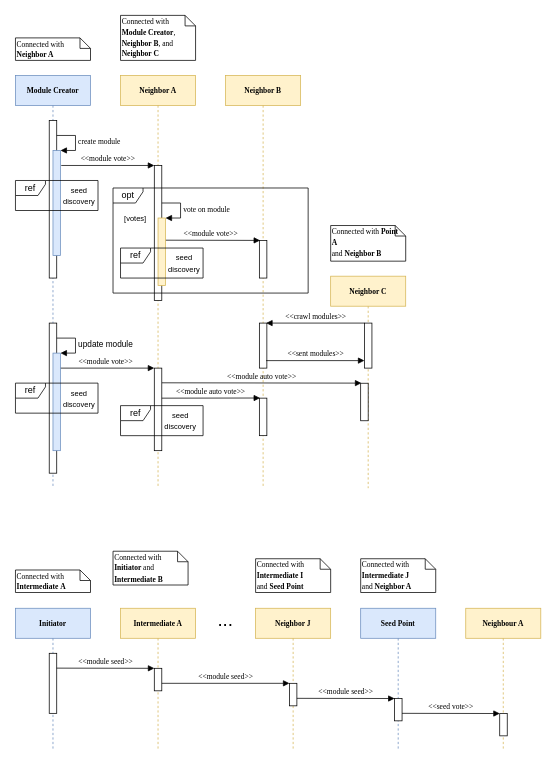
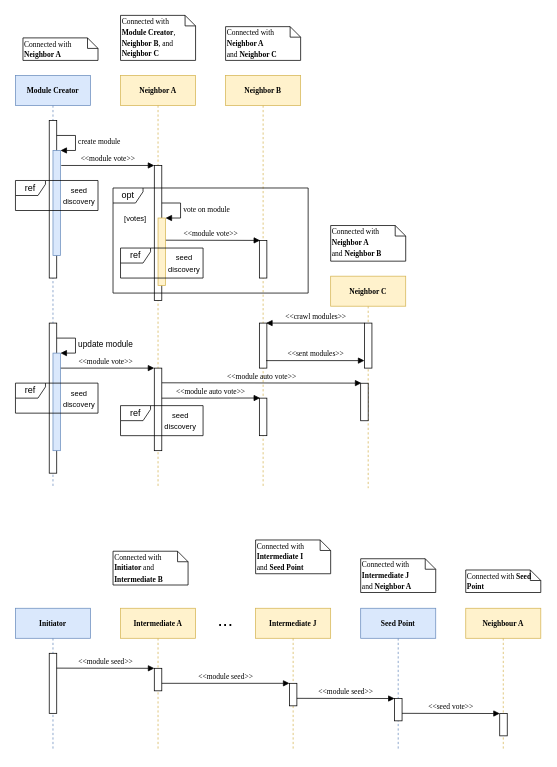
node "Connected with Neighbor A and Neighbor C": added
node "Connected with Neighbor A": moved (53, 49) -> (60, 49)
node "Connected with Point A and Neighbor B": label "Connected with Point A and Neighbor B" -> "Connected with Neighbor A and Neighbor B"
node "Connected with Intermediate I and Seed Point": moved (293, 575) -> (293, 557)
node "Connected with Intermediate A": removed
node "Connected with Seed Point": added
node "Neighbor J": label "Neighbor J" -> "Intermediate J"
